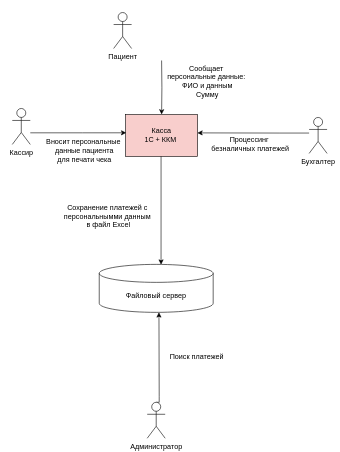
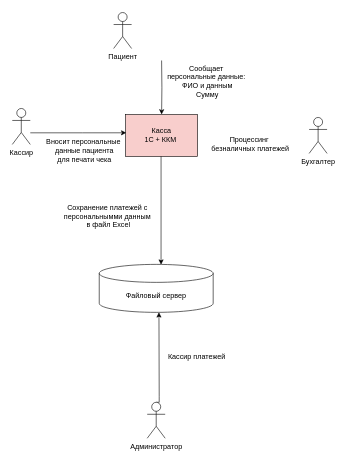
edge "Бухгалтер" -> "Касса 1С + ККМ": removed
node "Поиск платежей": label "Поиск платежей" -> "Кассир платежей"
